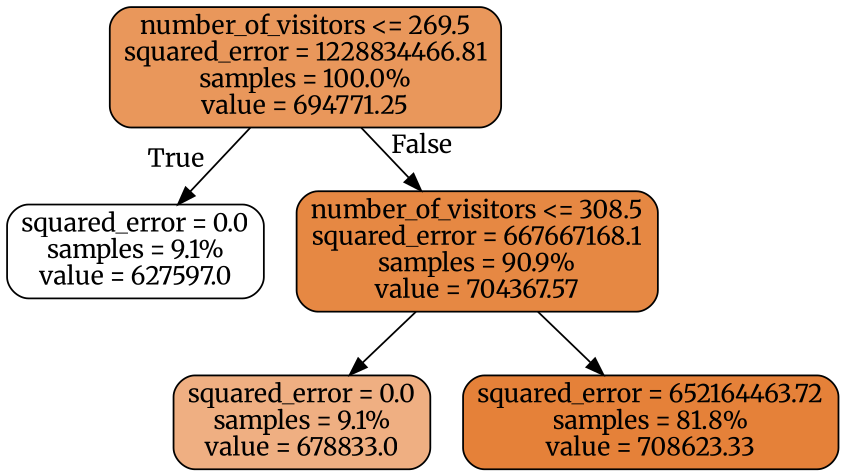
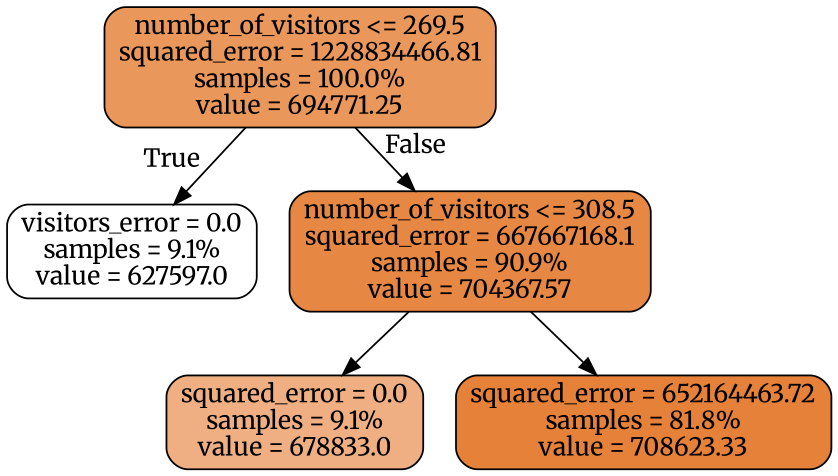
node "squared_error = 0.0 samples = 9.1% value = 627597.0": label "squared_error = 0.0 samples = 9.1% value = 627597.0" -> "visitors_error = 0.0 samples = 9.1% value = 627597.0"
